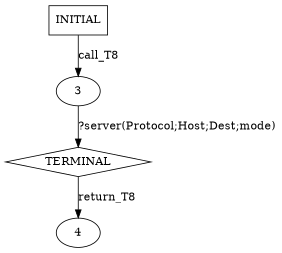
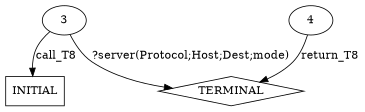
edge "INITIAL" -> "3": reversed
edge "TERMINAL" -> "4": reversed
